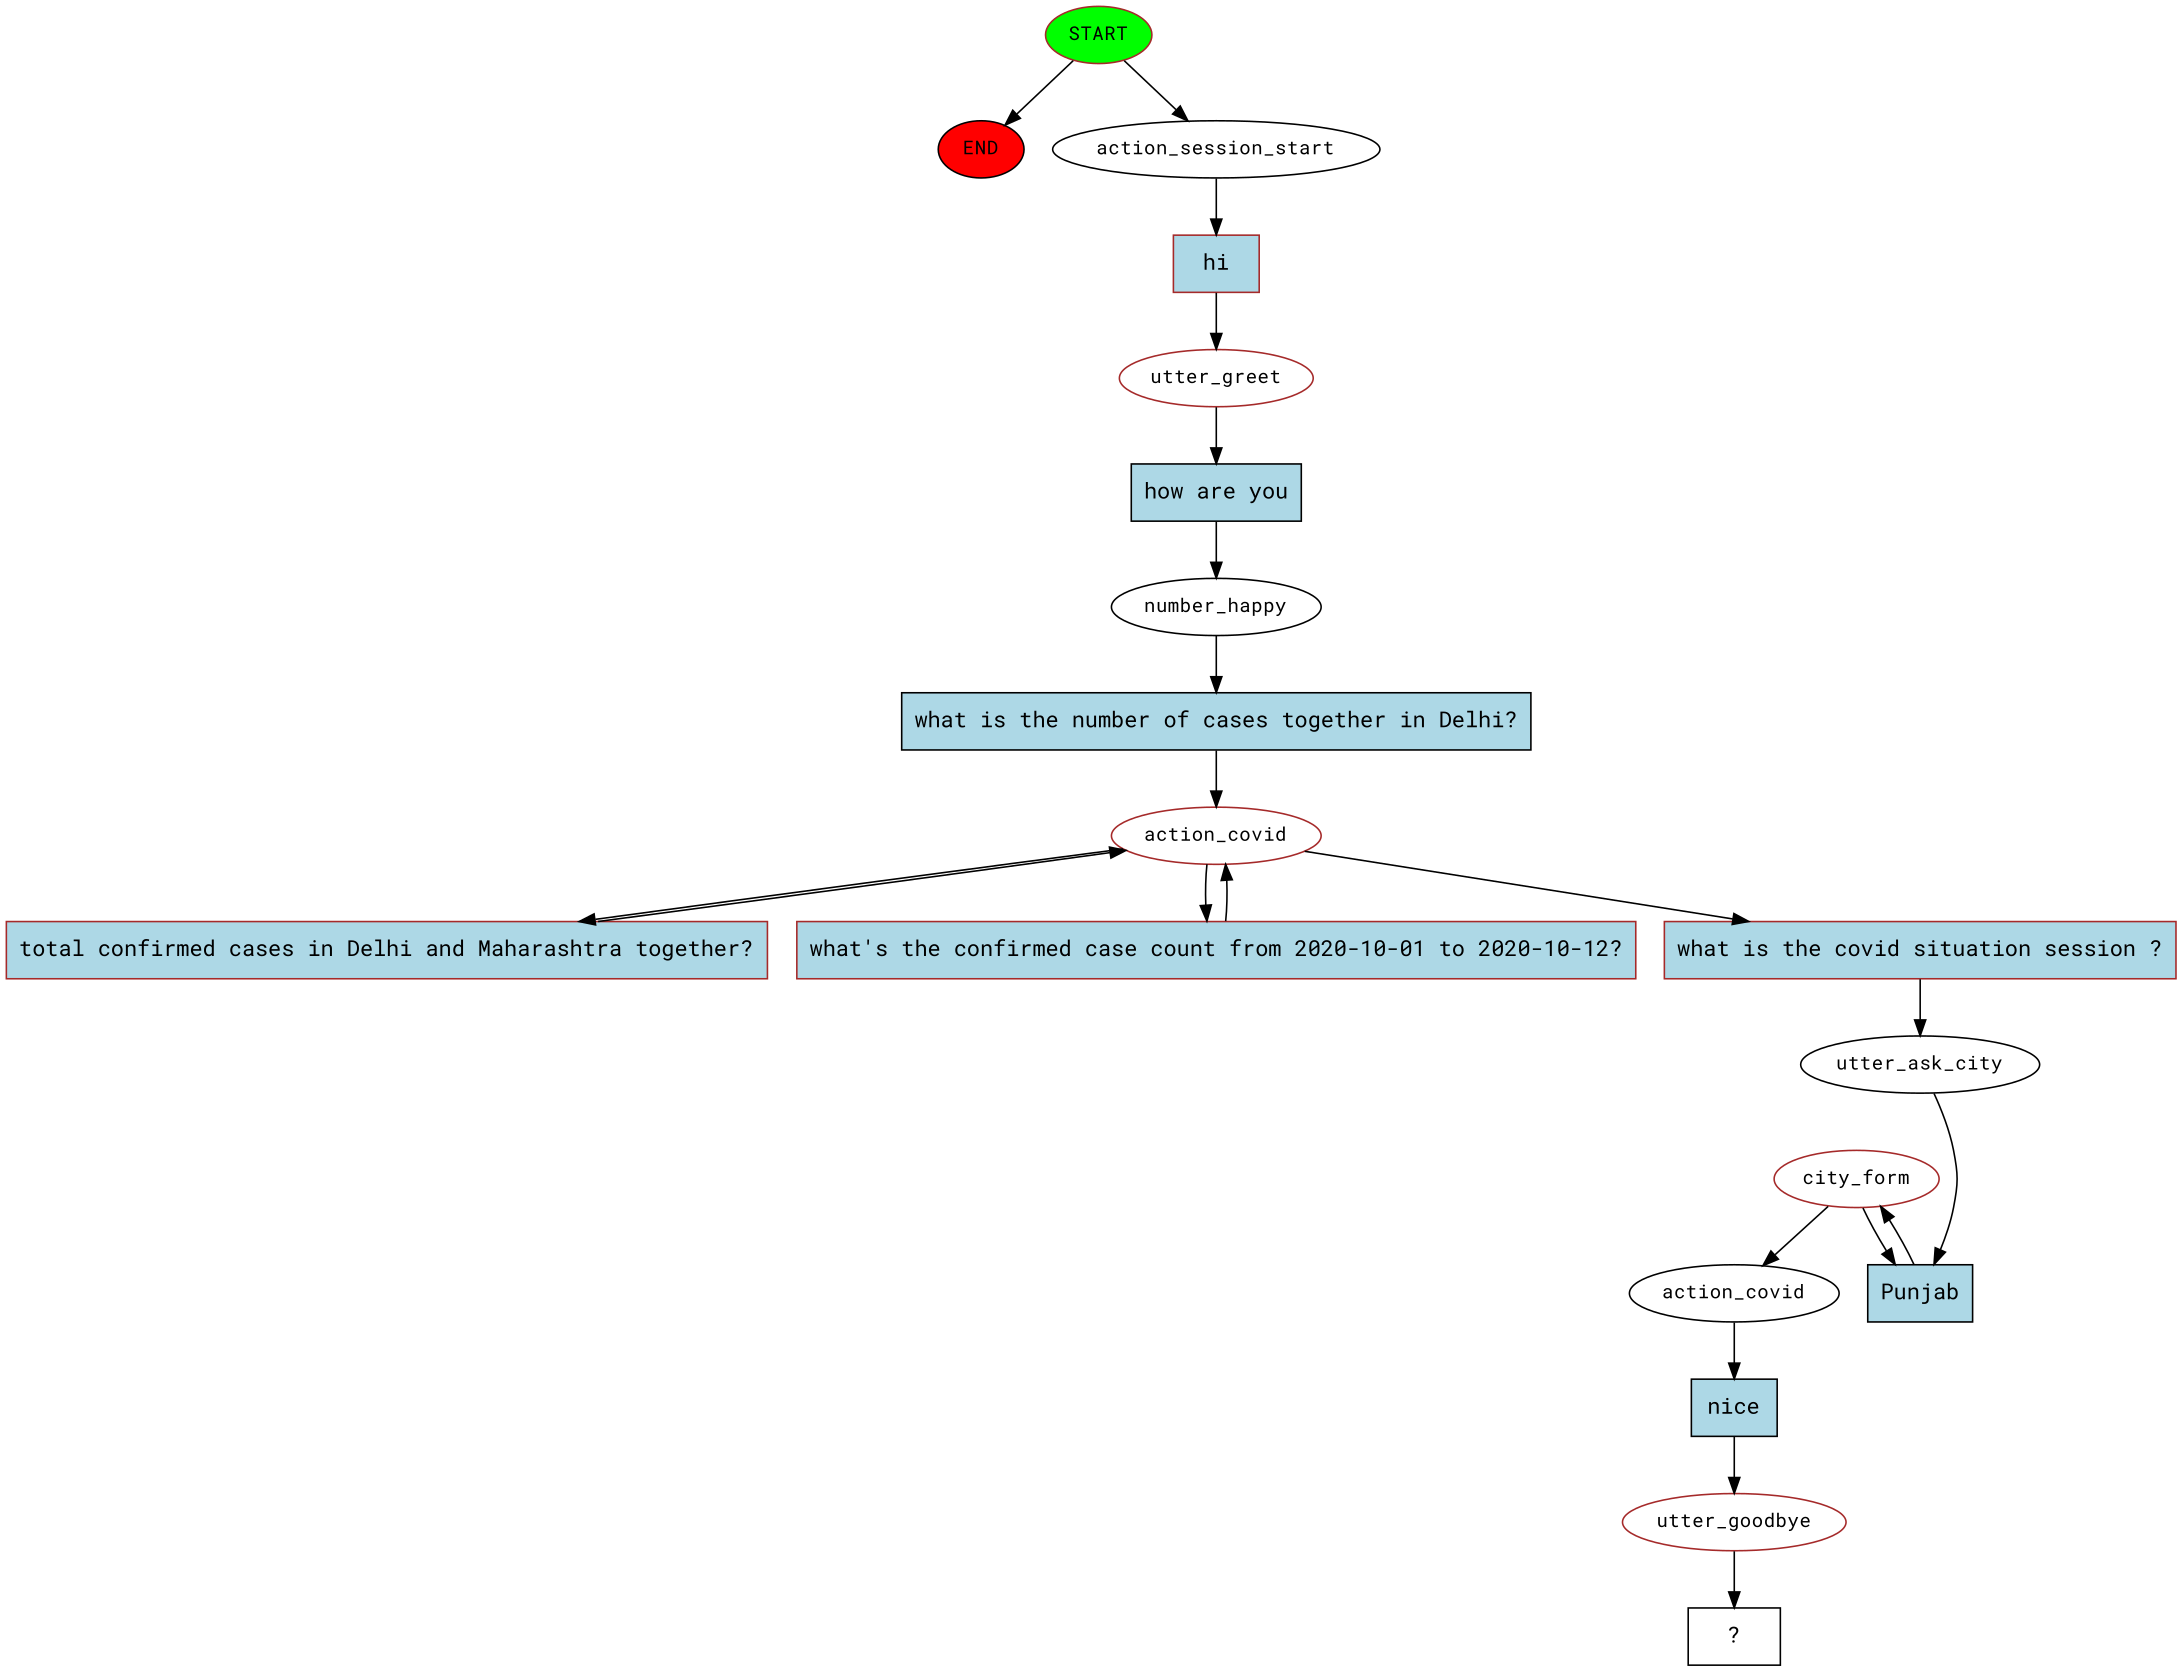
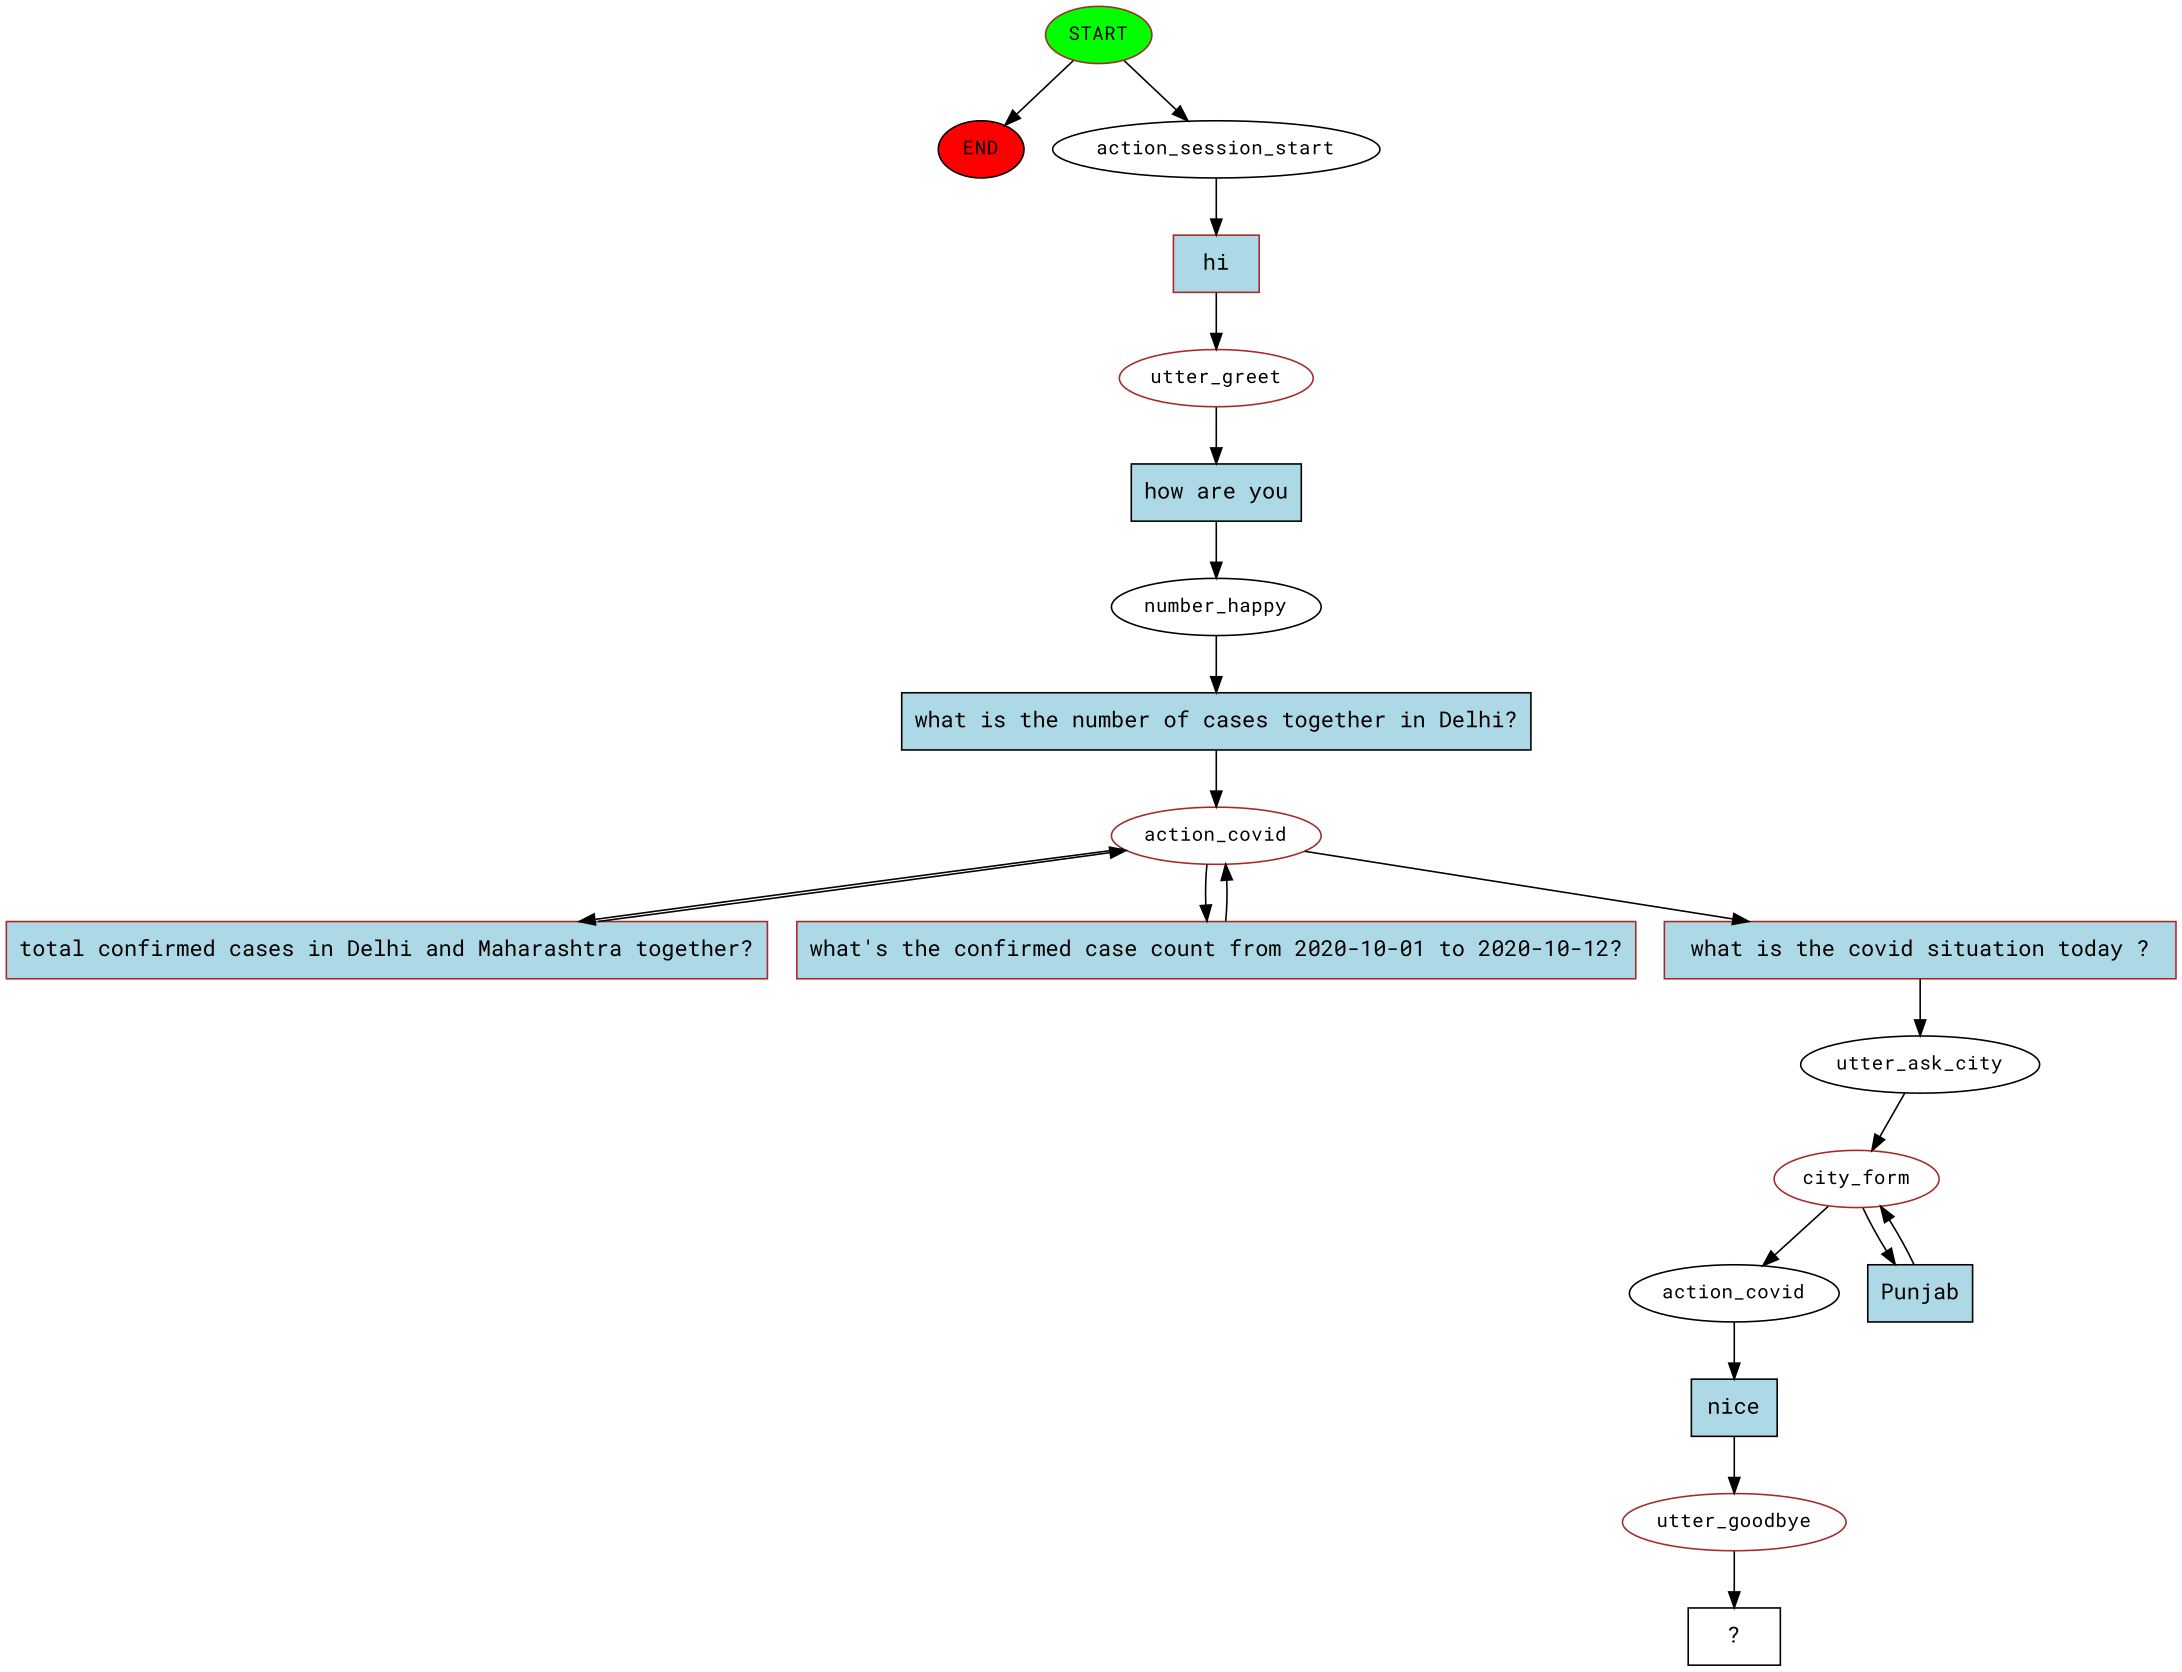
node "what is the covid situation session ?": label "what is the covid situation session ?" -> "what is the covid situation today ?"
edge "utter_ask_city" -> "Punjab": now "utter_ask_city" -> "city_form"
